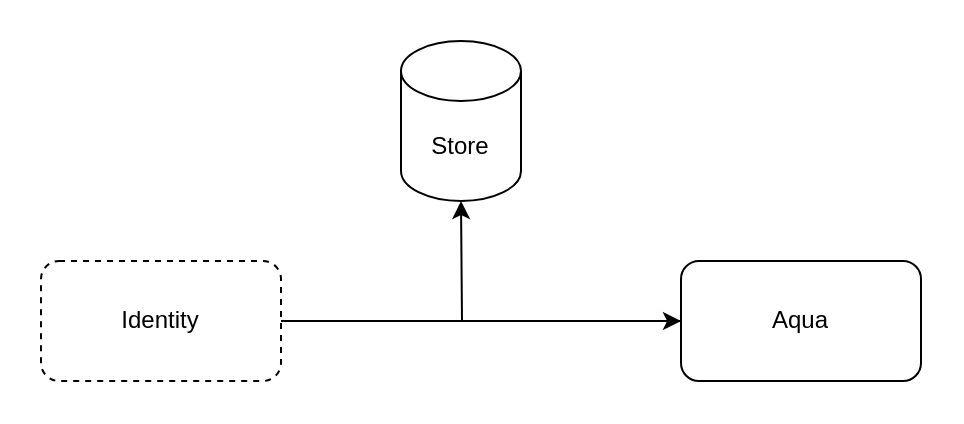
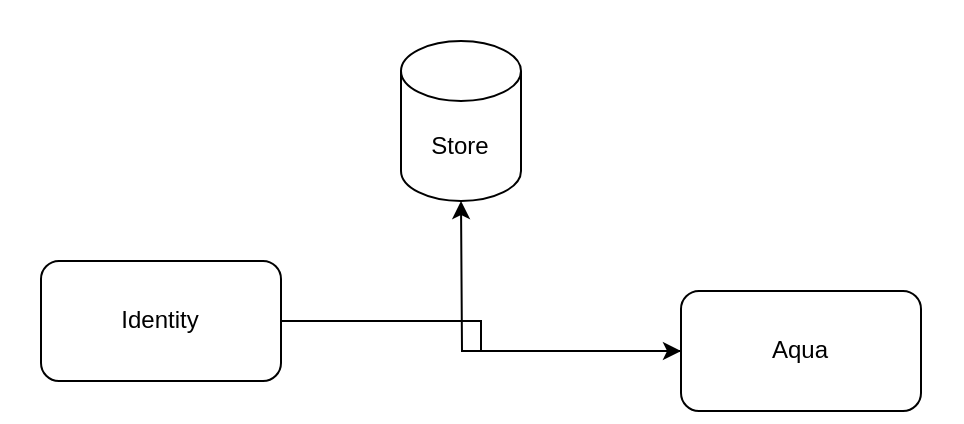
node "Identity": style dashed -> solid
node "Aqua": moved (801, 321) -> (801, 351)
